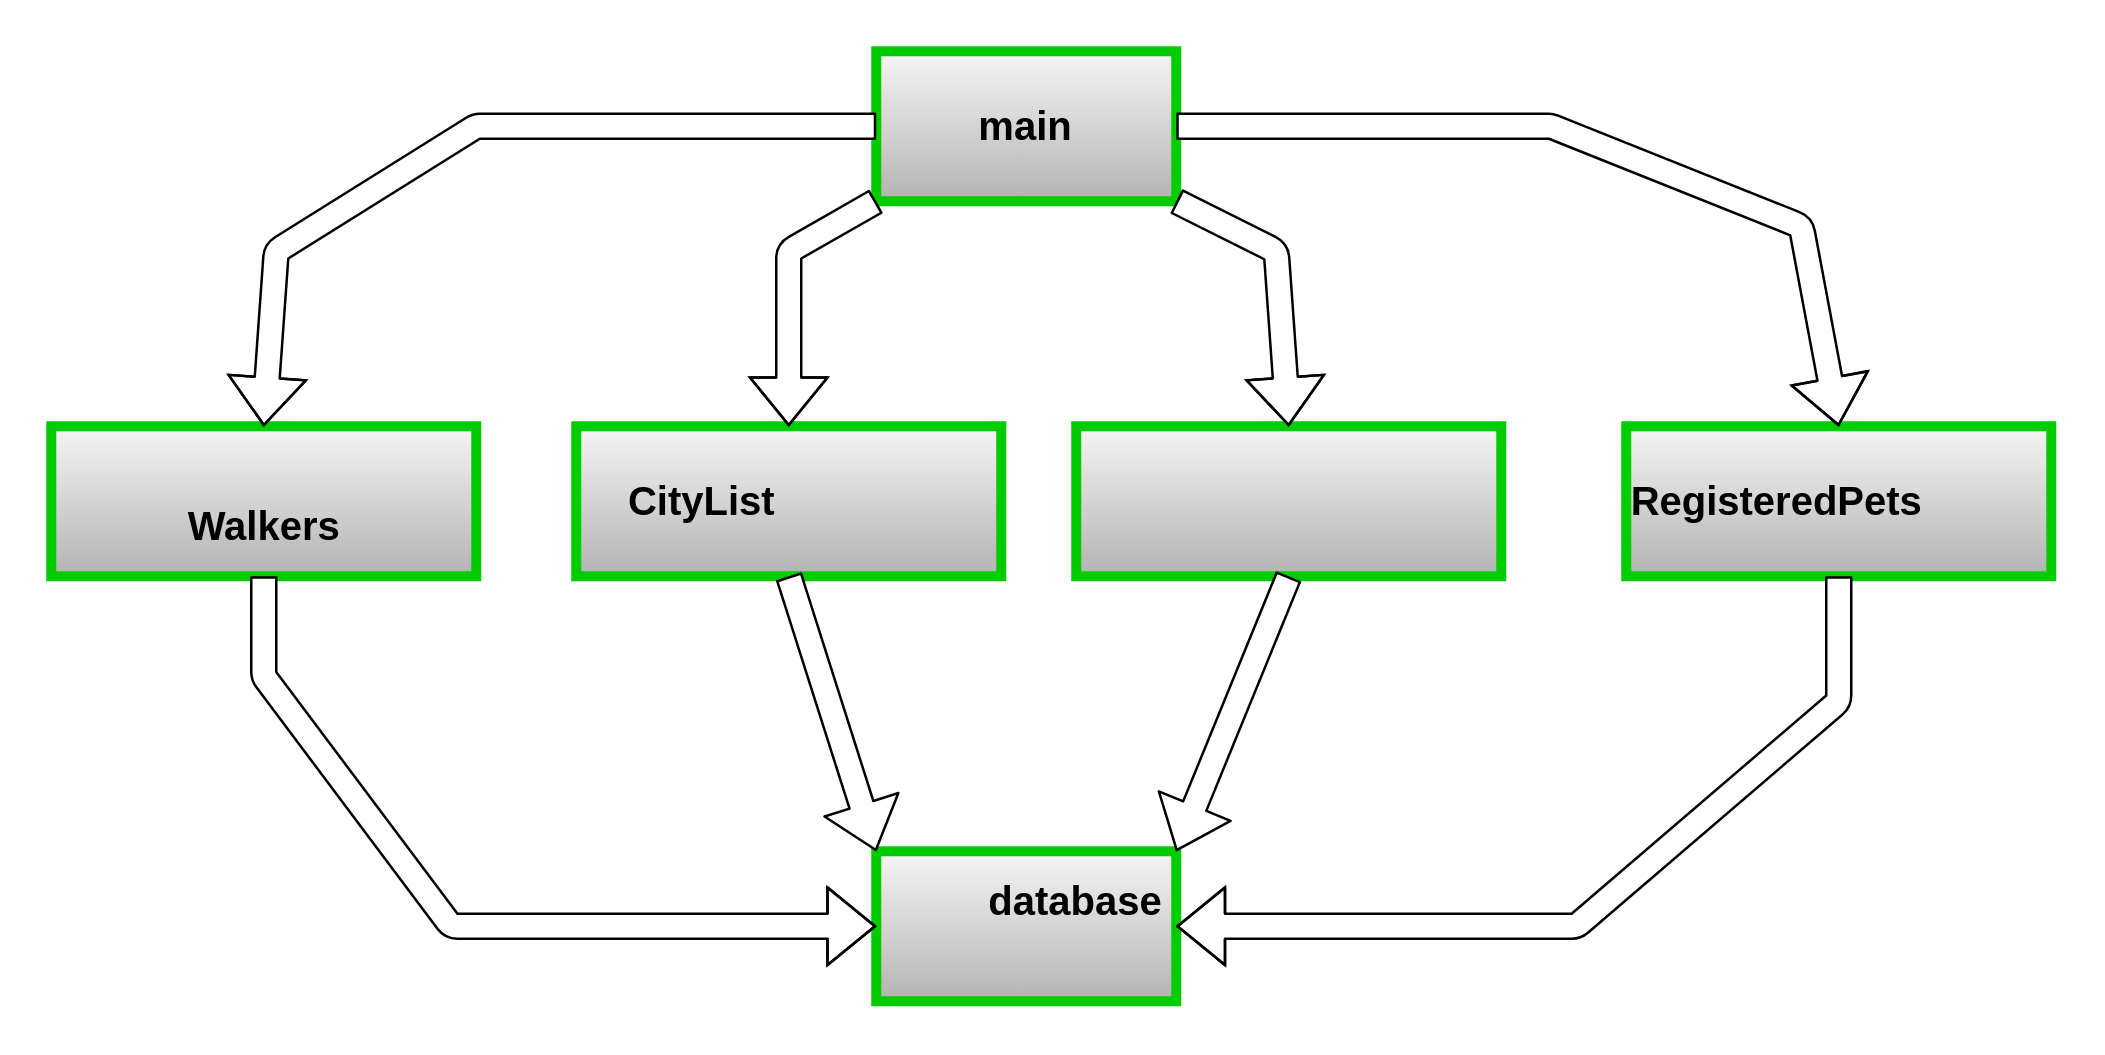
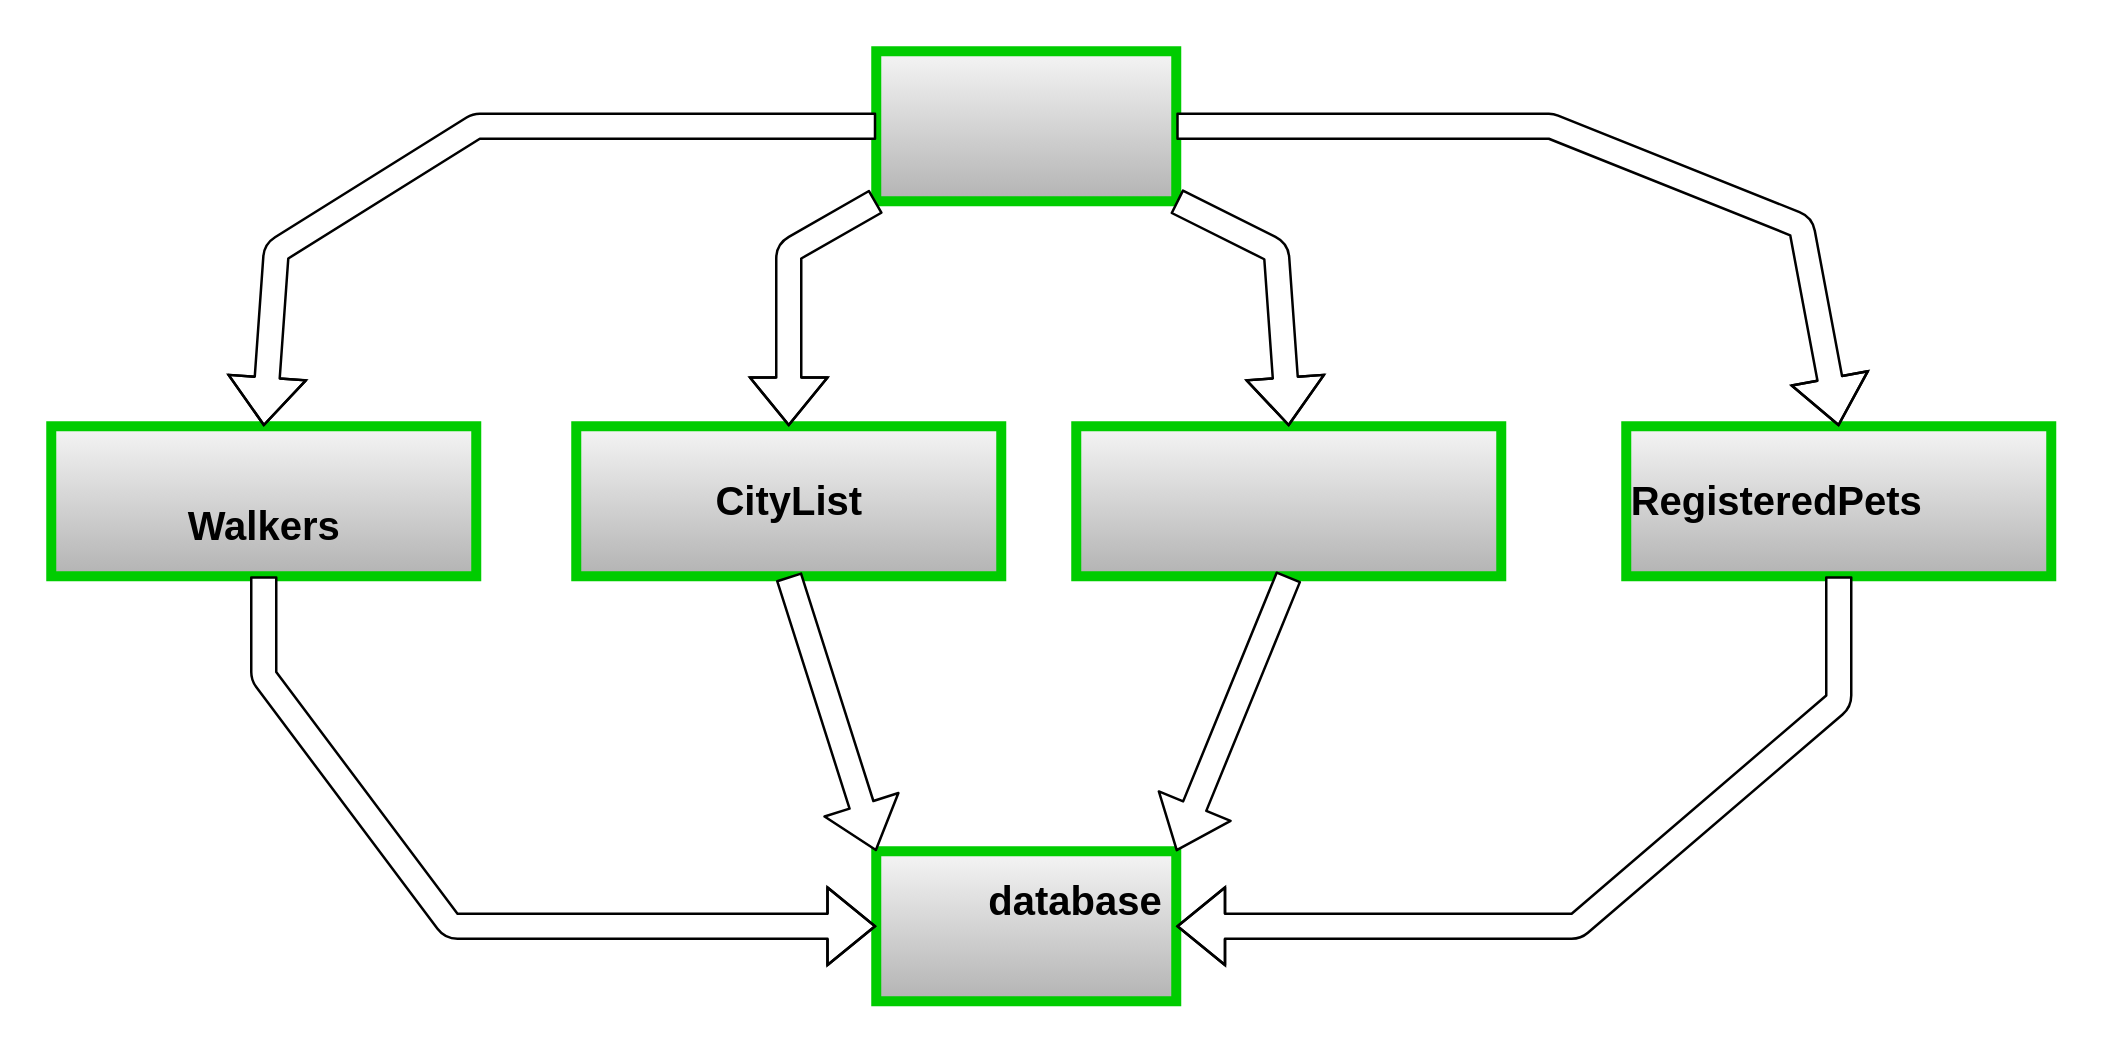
node "main": removed
node "CityList": moved (701, 501) -> (789, 501)
